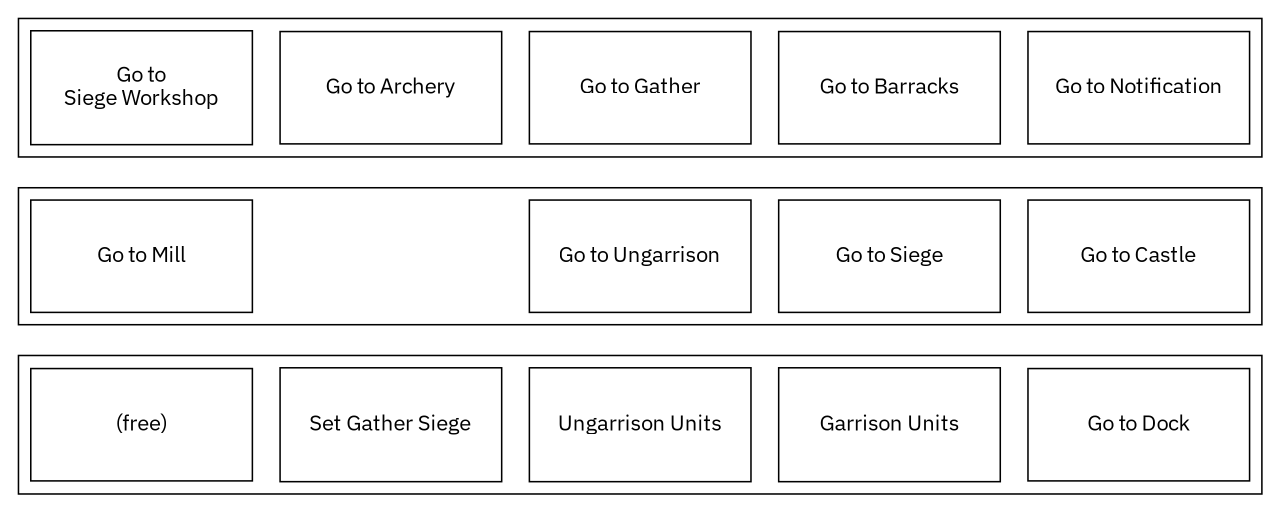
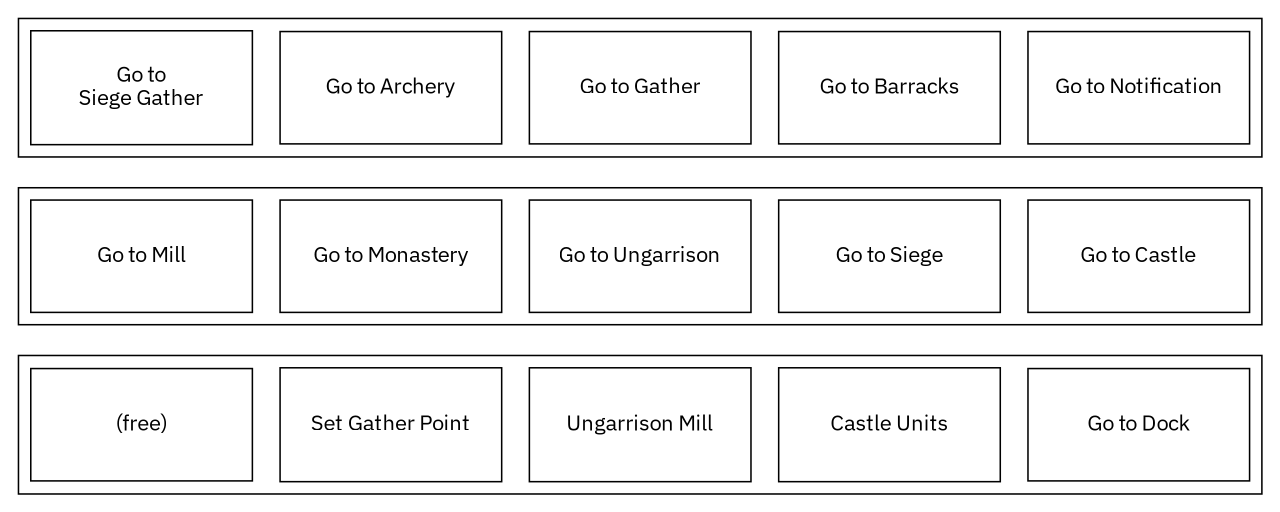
node "Go to Siege Workshop": label "Go to Siege Workshop" -> "Go to Siege Gather"
node "Go to Monastery": added
node "Set Gather Siege": label "Set Gather Siege" -> "Set Gather Point"
node "Ungarrison Units": label "Ungarrison Units" -> "Ungarrison Mill"
node "Garrison Units": label "Garrison Units" -> "Castle Units"
